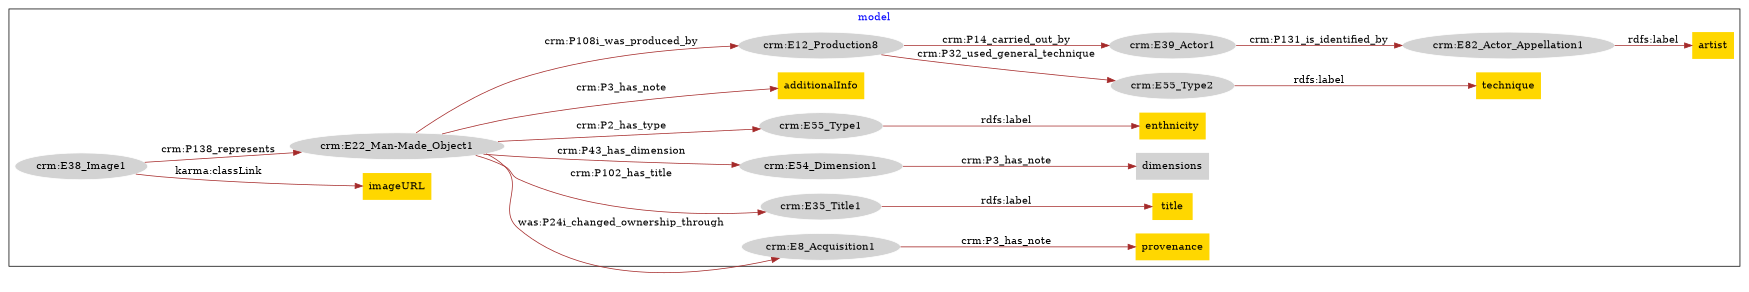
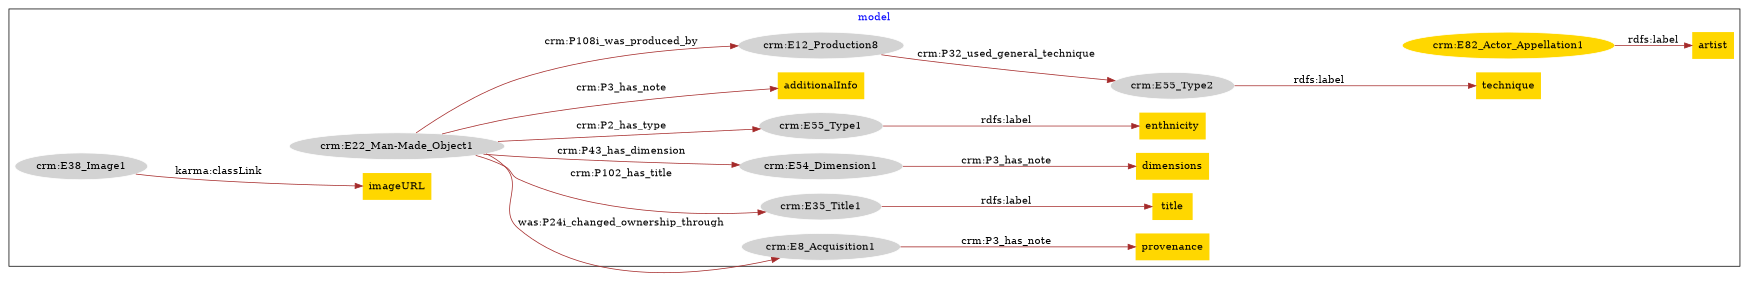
node "crm:E39_Actor1": removed
node "crm:E82_Actor_Appellation1": fillcolor lightgray -> gold
edge "crm:E38_Image1" -> "crm:E22_Man-Made_Object1": removed, label "crm:P138_represents"
node "dimensions": fillcolor lightgray -> gold
